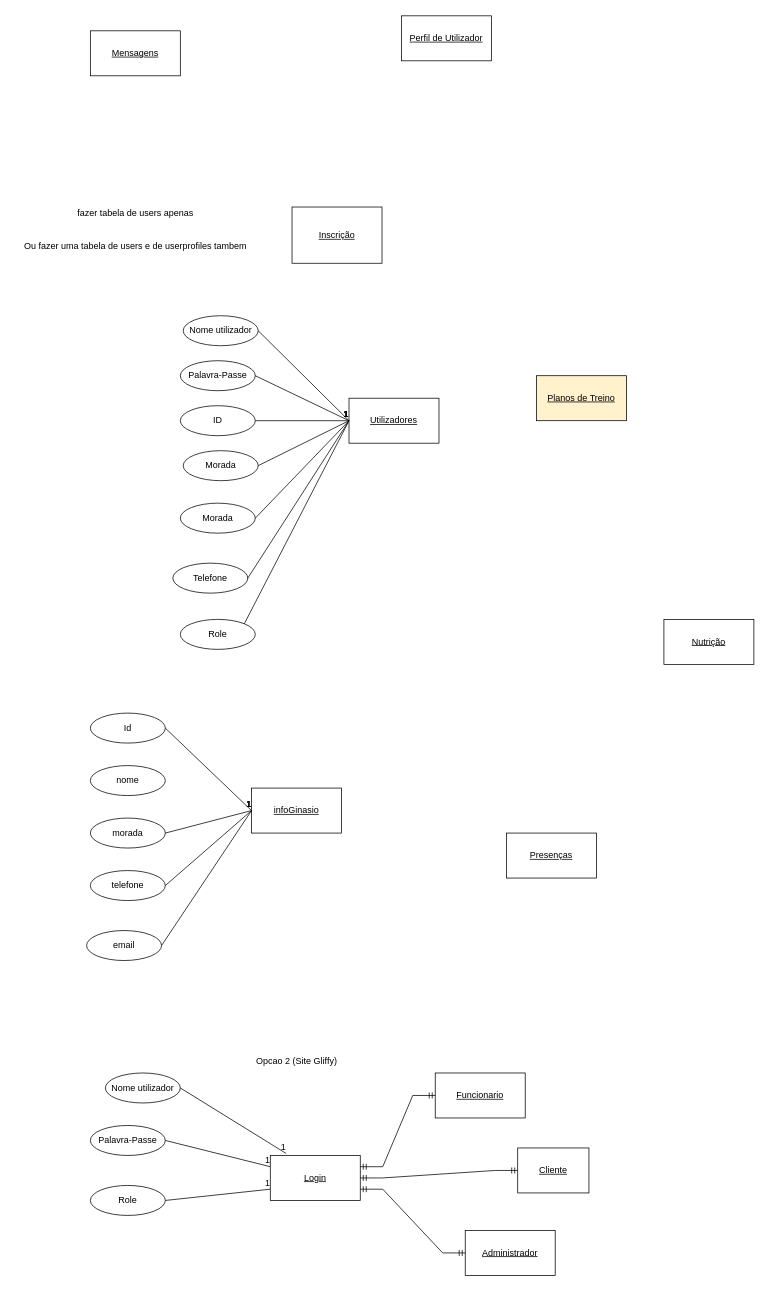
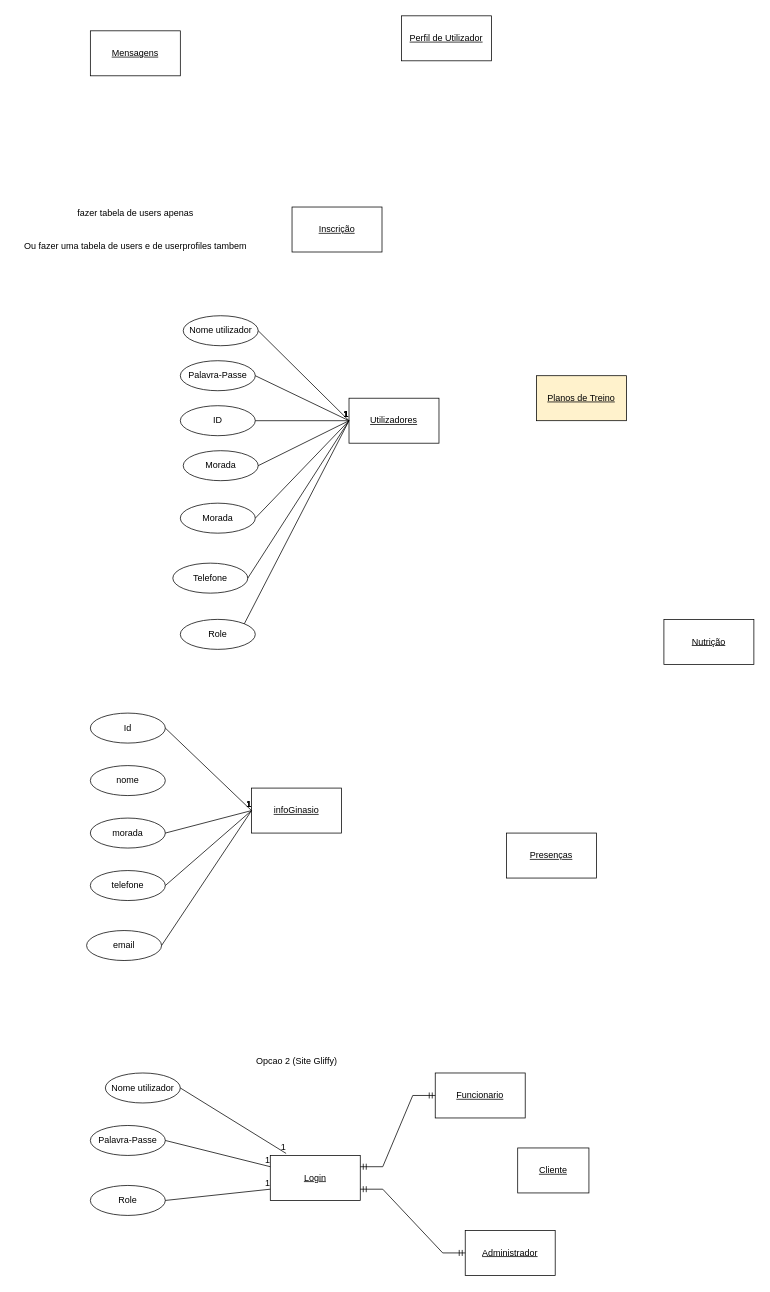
node "Inscrição": size 90x56 -> 90x45
edge "Cliente" -- "Login": removed
